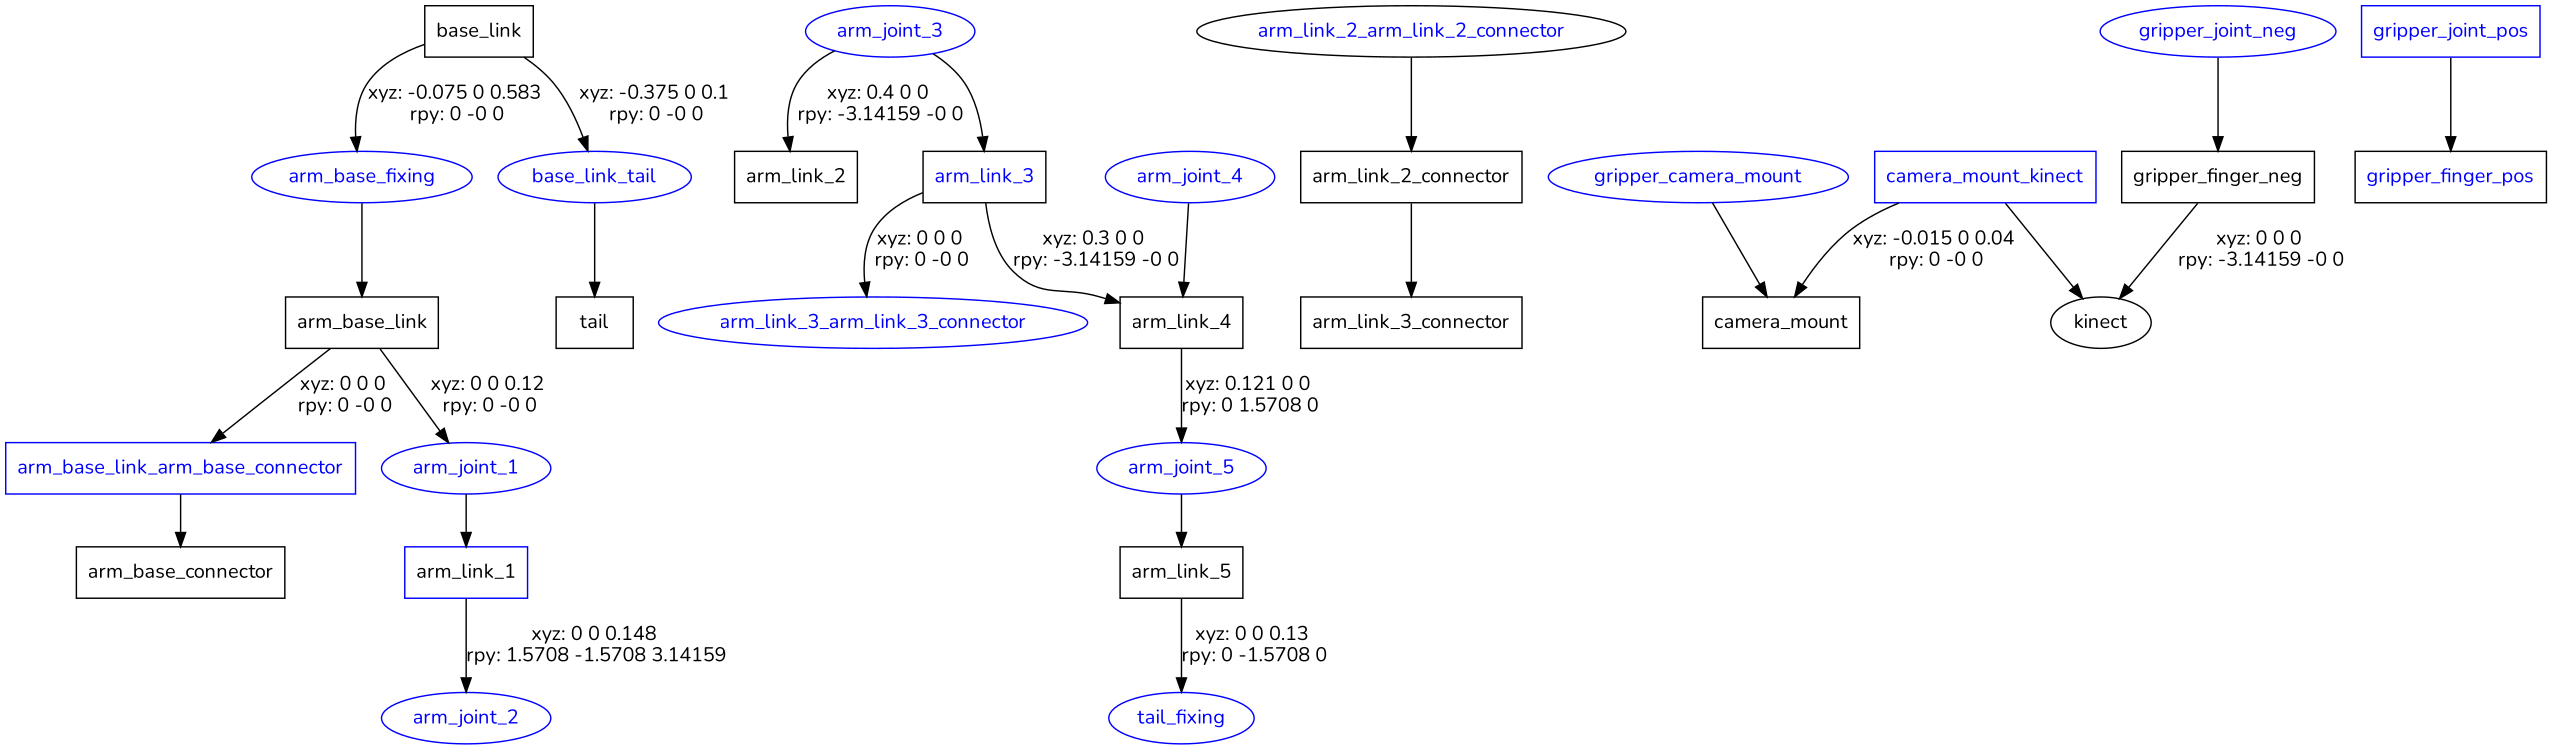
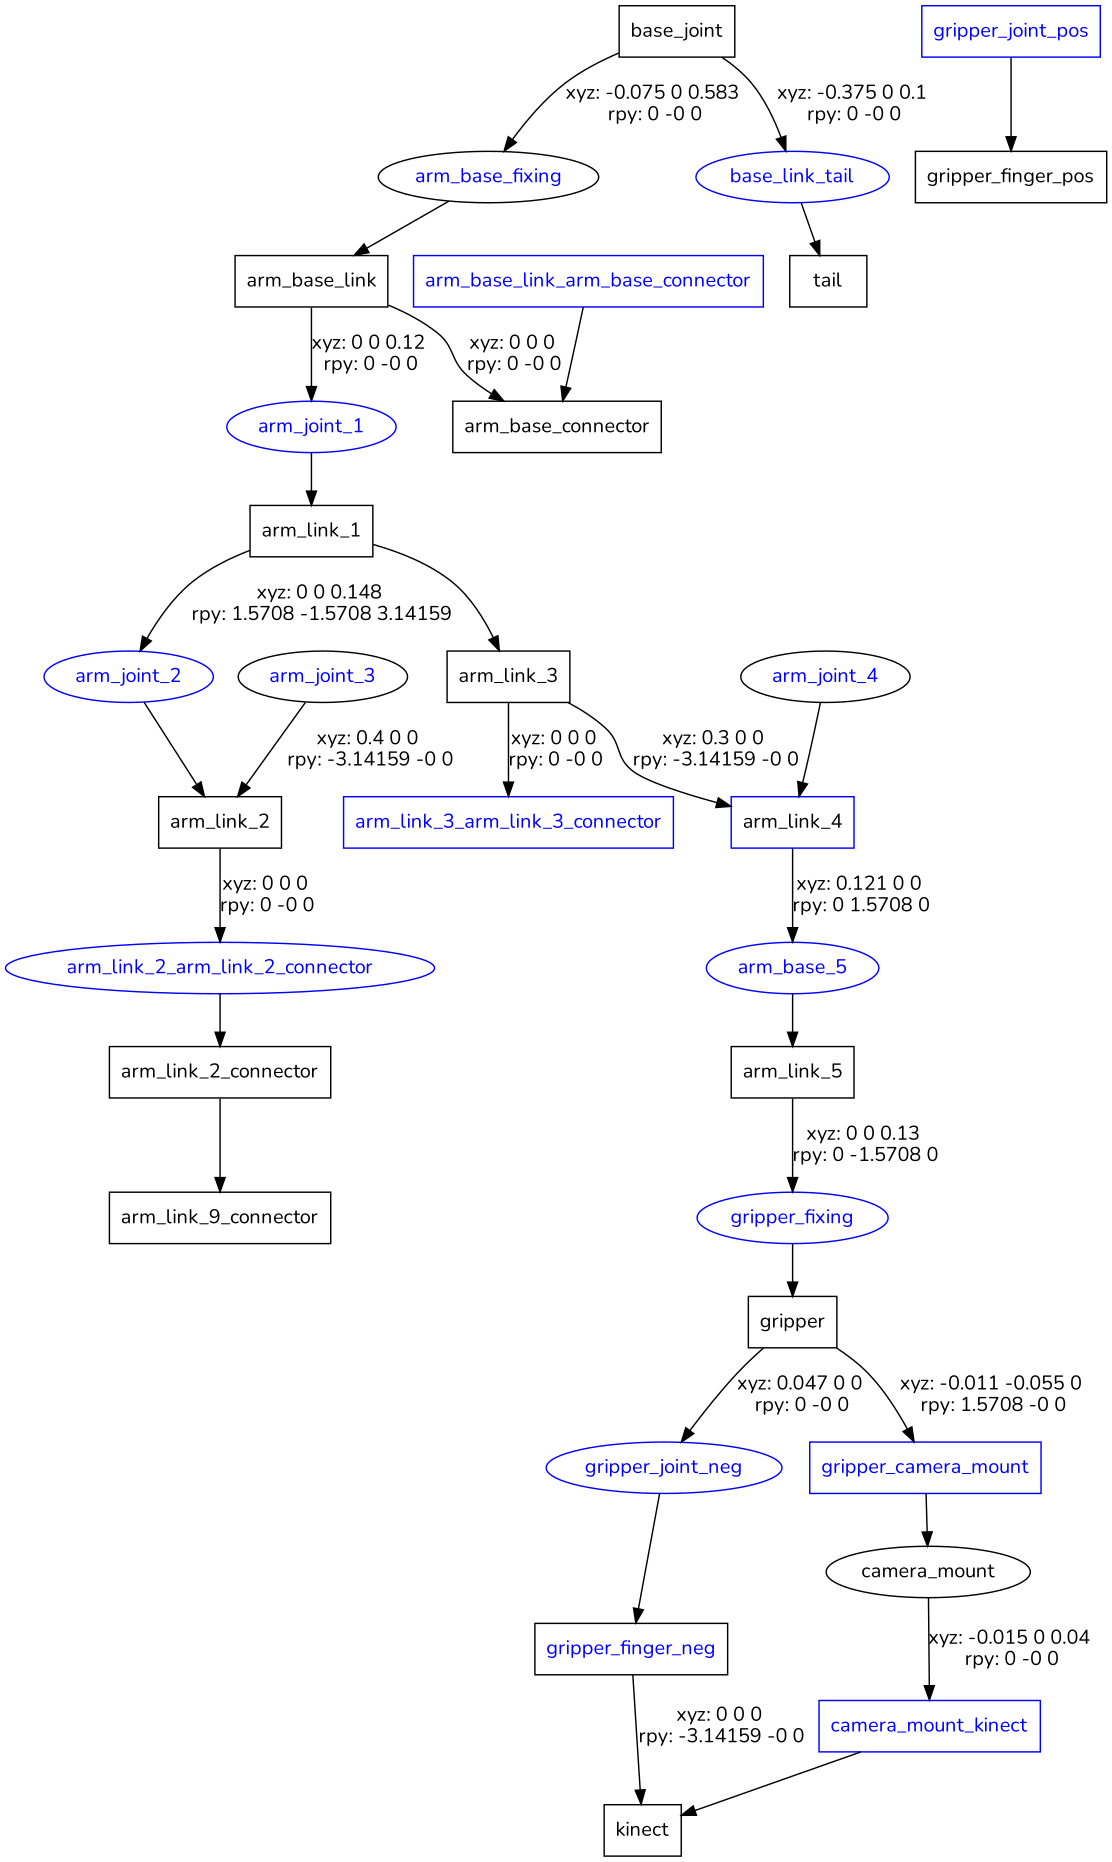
node "base_link": label "base_link" -> "base_joint"
node "arm_joint_3": color blue -> black
node "arm_link_2_arm_link_2_connector": color black -> blue
edge "arm_joint_3" -> "arm_link_3": now "arm_link_1" -> "arm_link_3"
node "arm_base_fixing": color blue -> black
node "arm_link_3": fontcolor blue -> black
node "arm_joint_4": color blue -> black
node "gripper_camera_mount": shape ellipse -> box
node "gripper_finger_neg": fontcolor black -> blue
node "gripper_finger_pos": fontcolor blue -> black
edge "camera_mount_kinect" -> "camera_mount": reversed
node "arm_link_3_arm_link_3_connector": shape ellipse -> box
node "arm_link_4": color black -> blue
node "arm_link_3_connector": label "arm_link_3_connector" -> "arm_link_9_connector"
node "camera_mount": shape box -> ellipse
node "kinect": shape ellipse -> box
edge "arm_base_link" -> "arm_base_link_arm_base_connector": now "arm_base_link" -> "arm_base_connector"
node "arm_joint_5": label "arm_joint_5" -> "arm_base_5"
node "arm_link_1": color blue -> black
node "tail_fixing": label "tail_fixing" -> "gripper_fixing"
edge "arm_joint_2" -> "arm_link_2": added
edge "arm_link_2" -> "arm_link_2_arm_link_2_connector": added, label "xyz: 0 0 0 rpy: 0 -0 0"
node "gripper": added
